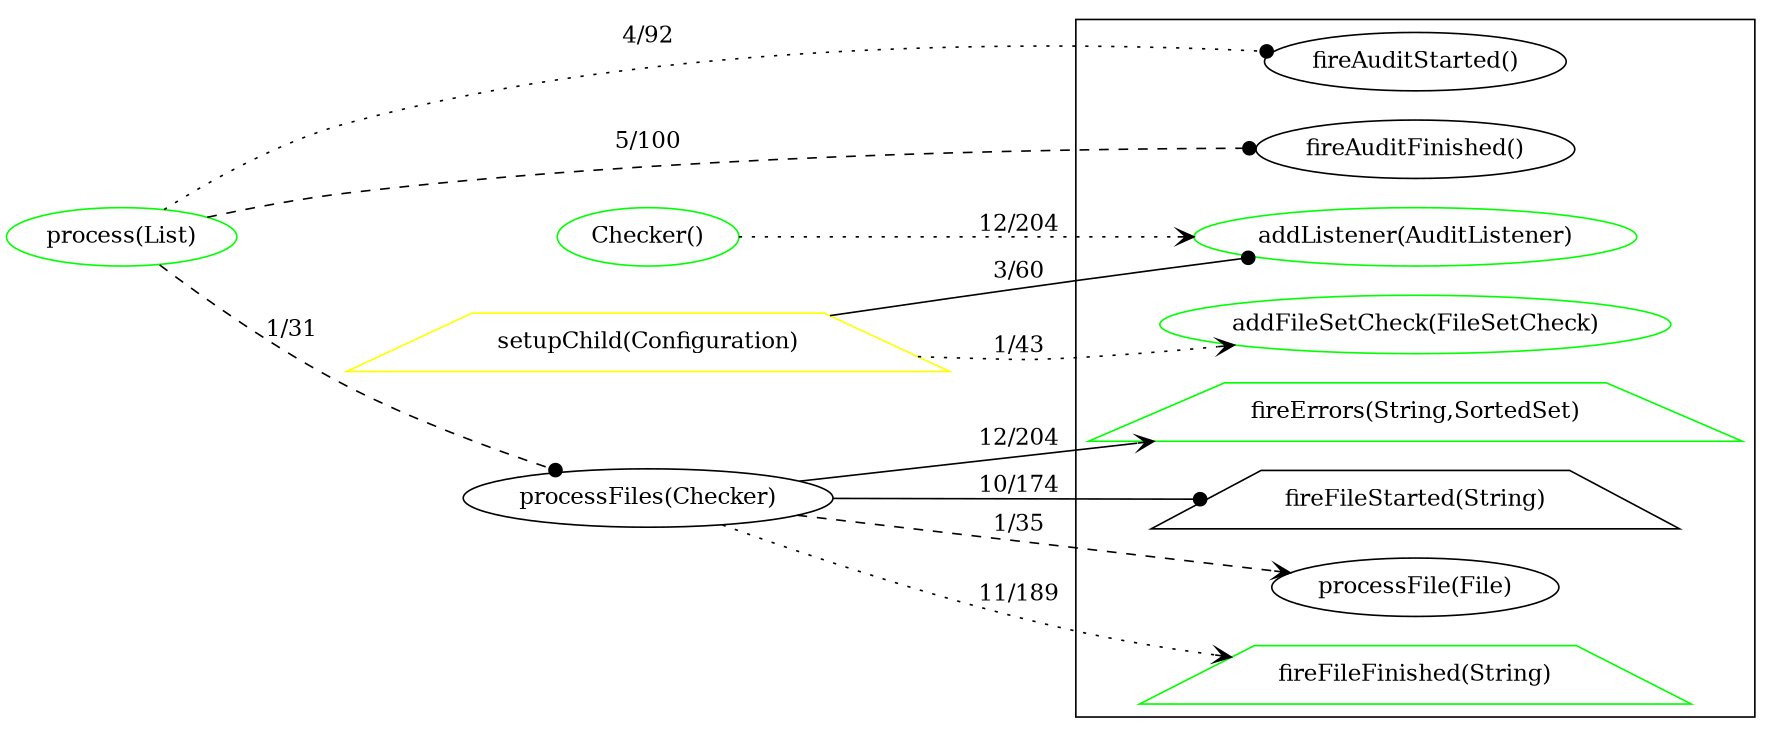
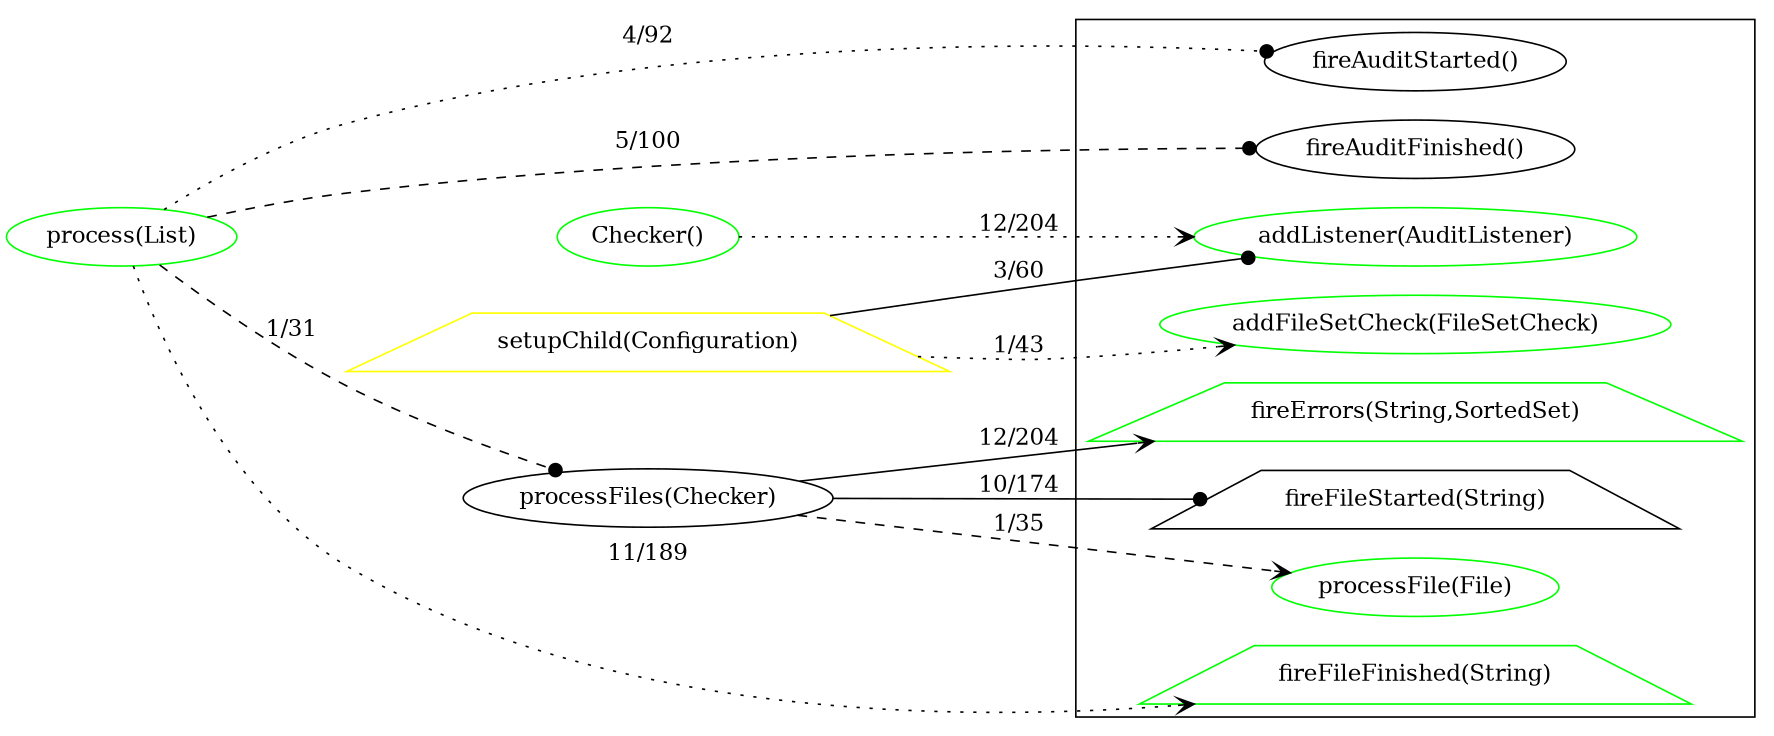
node "processFile(File)": color #000000ff -> #00ff00ff
edge "processFiles(Checker)" -> "fireFileFinished(String)": now "process(List)" -> "fireFileFinished(String)"
